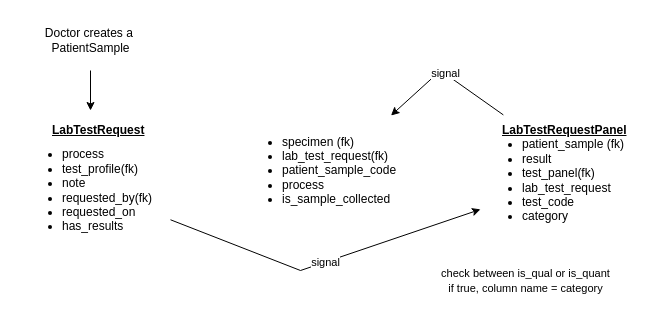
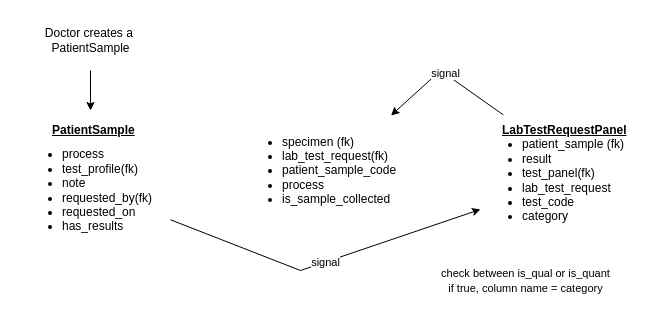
node "LabTestRequest": label "LabTestRequest" -> "PatientSample"
